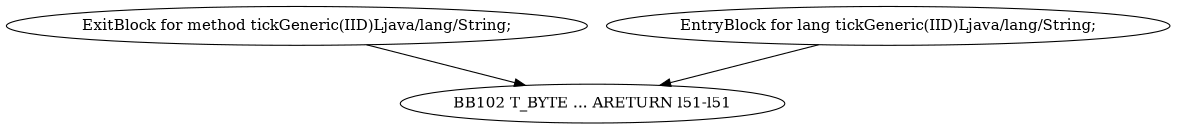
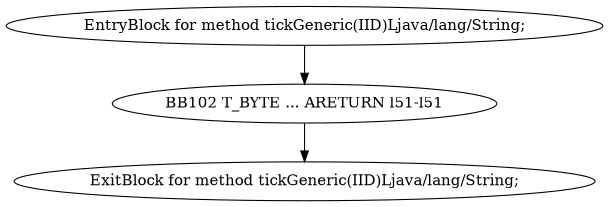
node "EntryBlock for lang tickGeneric(IID)Ljava/lang/String;": label "EntryBlock for lang tickGeneric(IID)Ljava/lang/String;" -> "EntryBlock for method tickGeneric(IID)Ljava/lang/String;"
edge "ExitBlock for method tickGeneric(IID)Ljava/lang/String;" -> "BB102 T_BYTE ... ARETURN l51-l51": reversed
